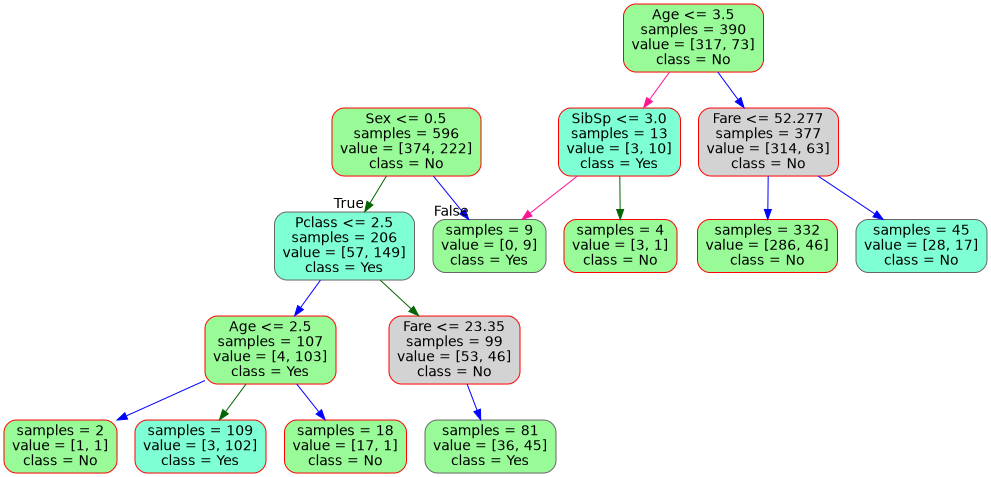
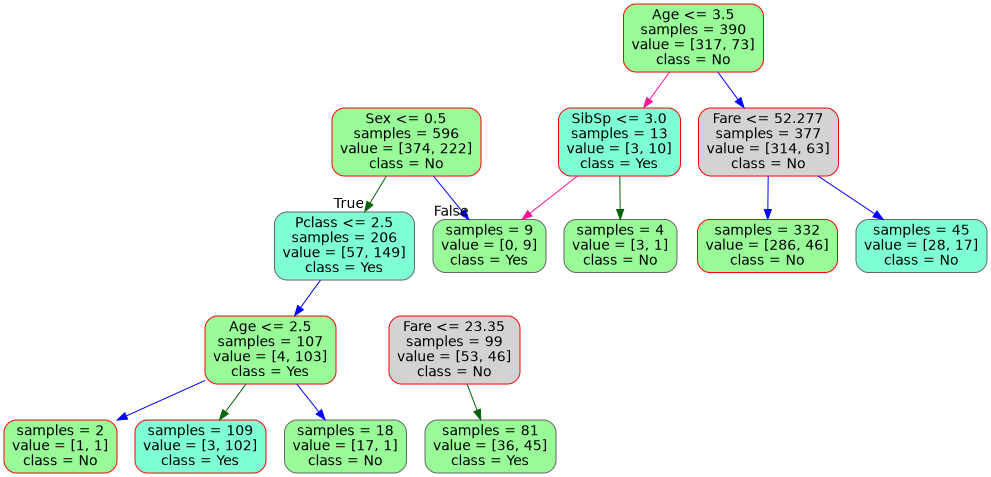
node "samples = 4 value = [3, 1] class = No": color red -> gray40
edge "Pclass <= 2.5 samples = 206 value = [57, 149] class = Yes" -> "Fare <= 23.35 samples = 99 value = [53, 46] class = No": removed
edge "Fare <= 23.35 samples = 99 value = [53, 46] class = No" -> "samples = 81 value = [36, 45] class = Yes": color blue -> darkgreen
node "samples = 18 value = [17, 1] class = No": color red -> gray40
